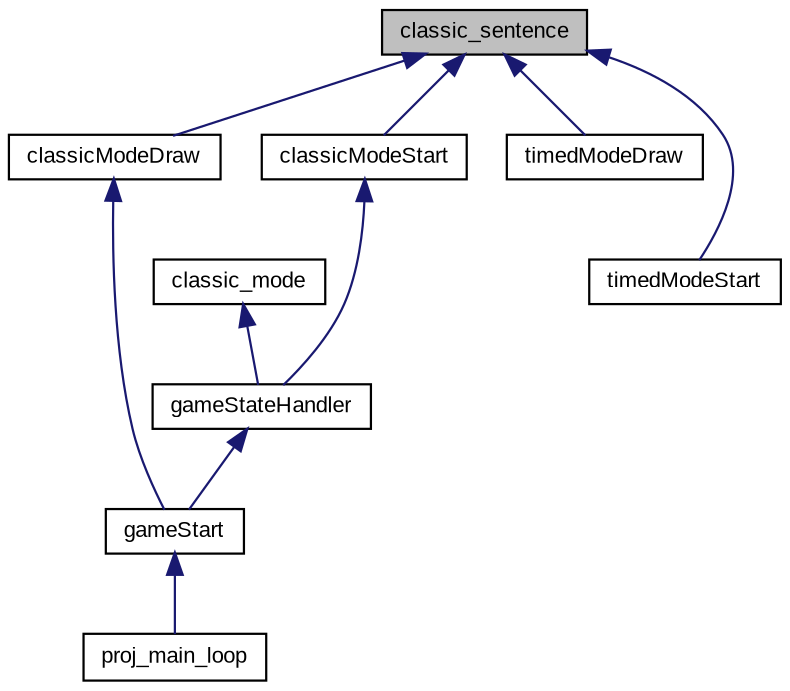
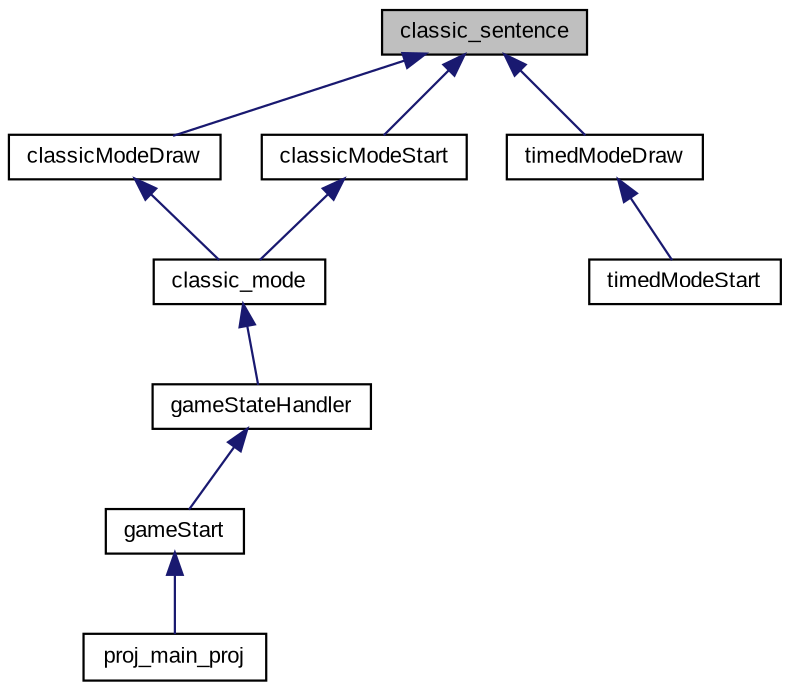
edge "timedModeStart" -> "classic_sentence": now "timedModeStart" -> "timedModeDraw"
edge "gameStateHandler" -> "classicModeStart": now "classic_mode" -> "classicModeStart"
edge "gameStart" -> "classicModeDraw": now "classic_mode" -> "classicModeDraw"
node "proj_main_loop": label "proj_main_loop" -> "proj_main_proj"
